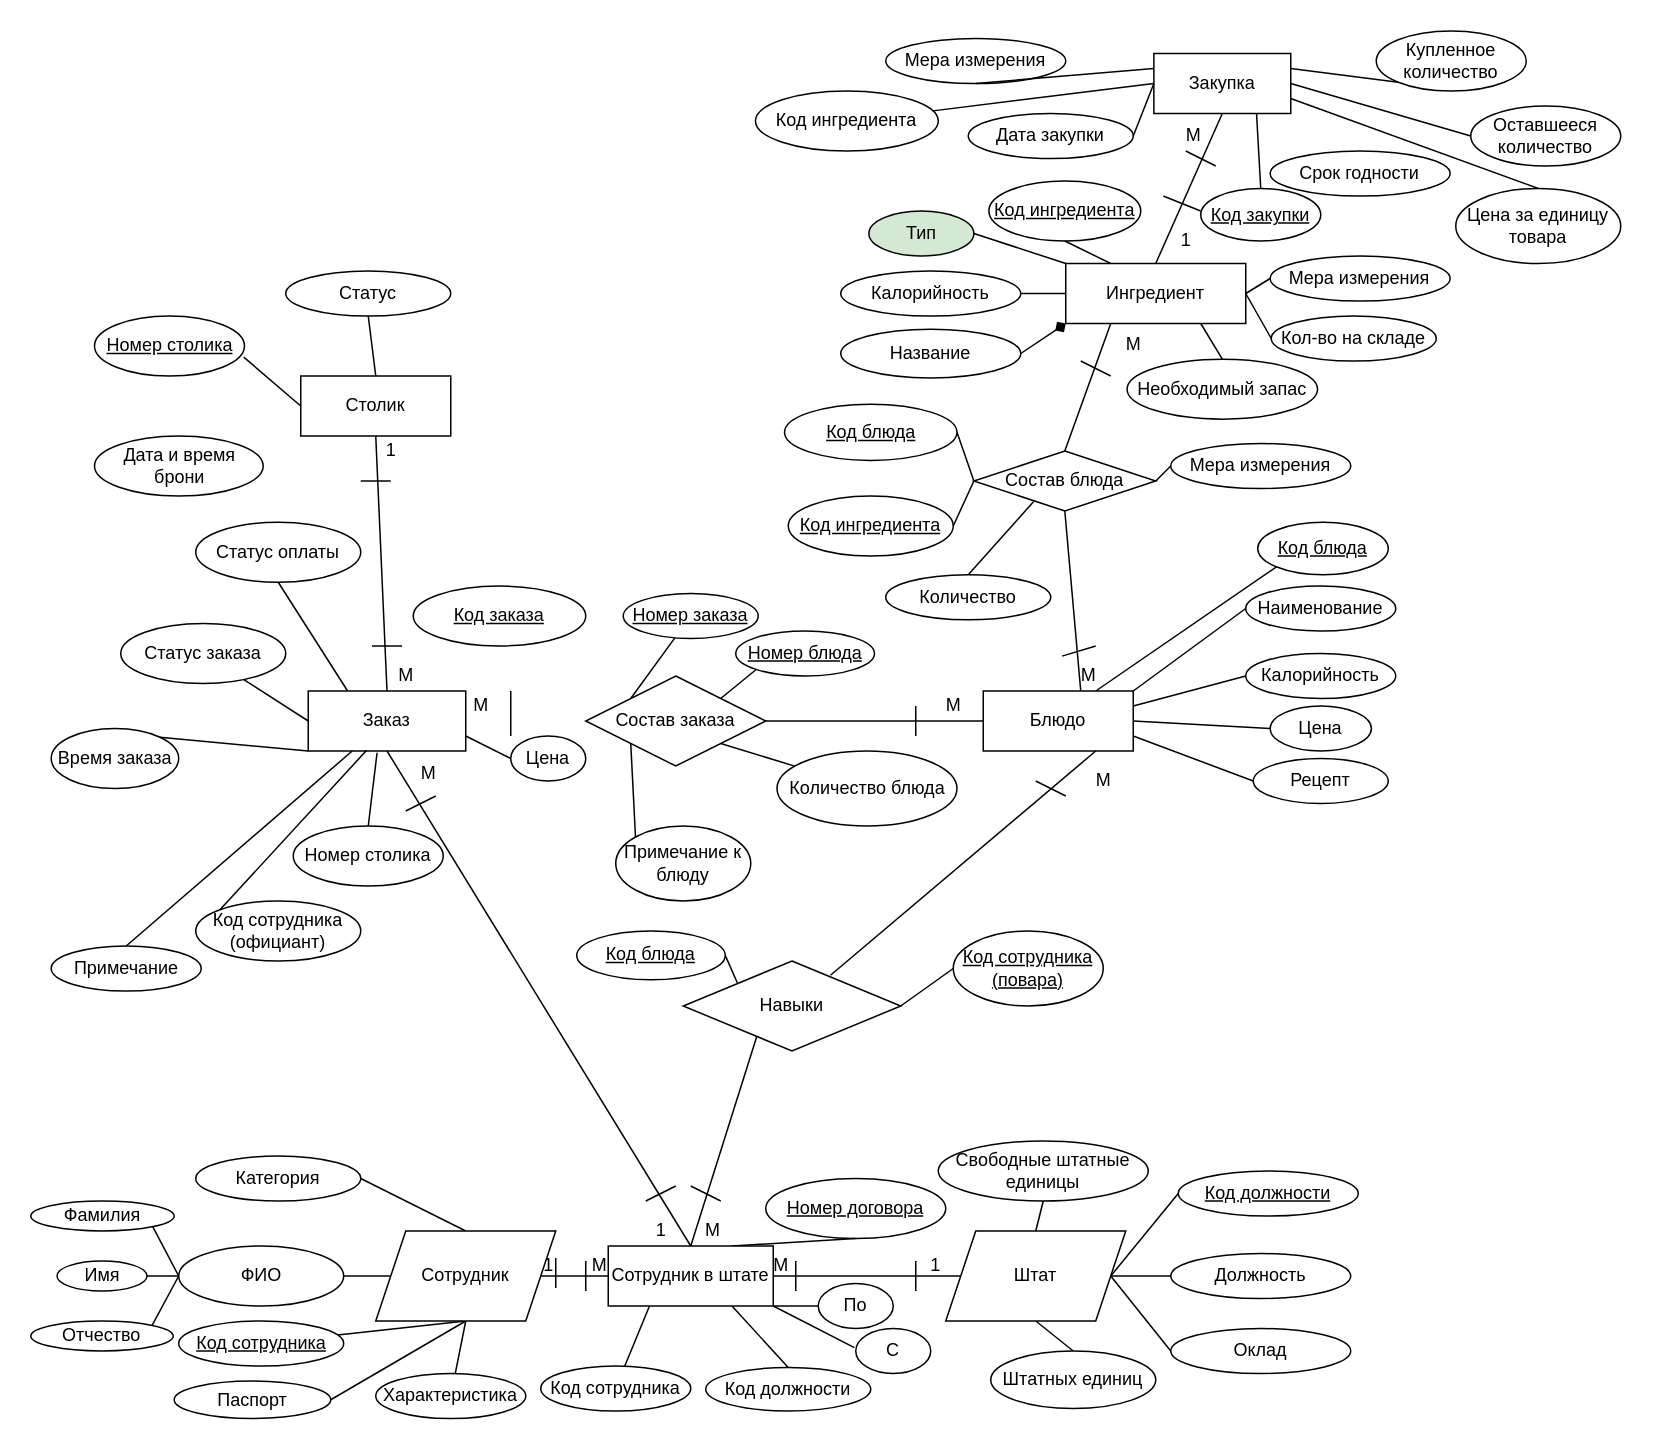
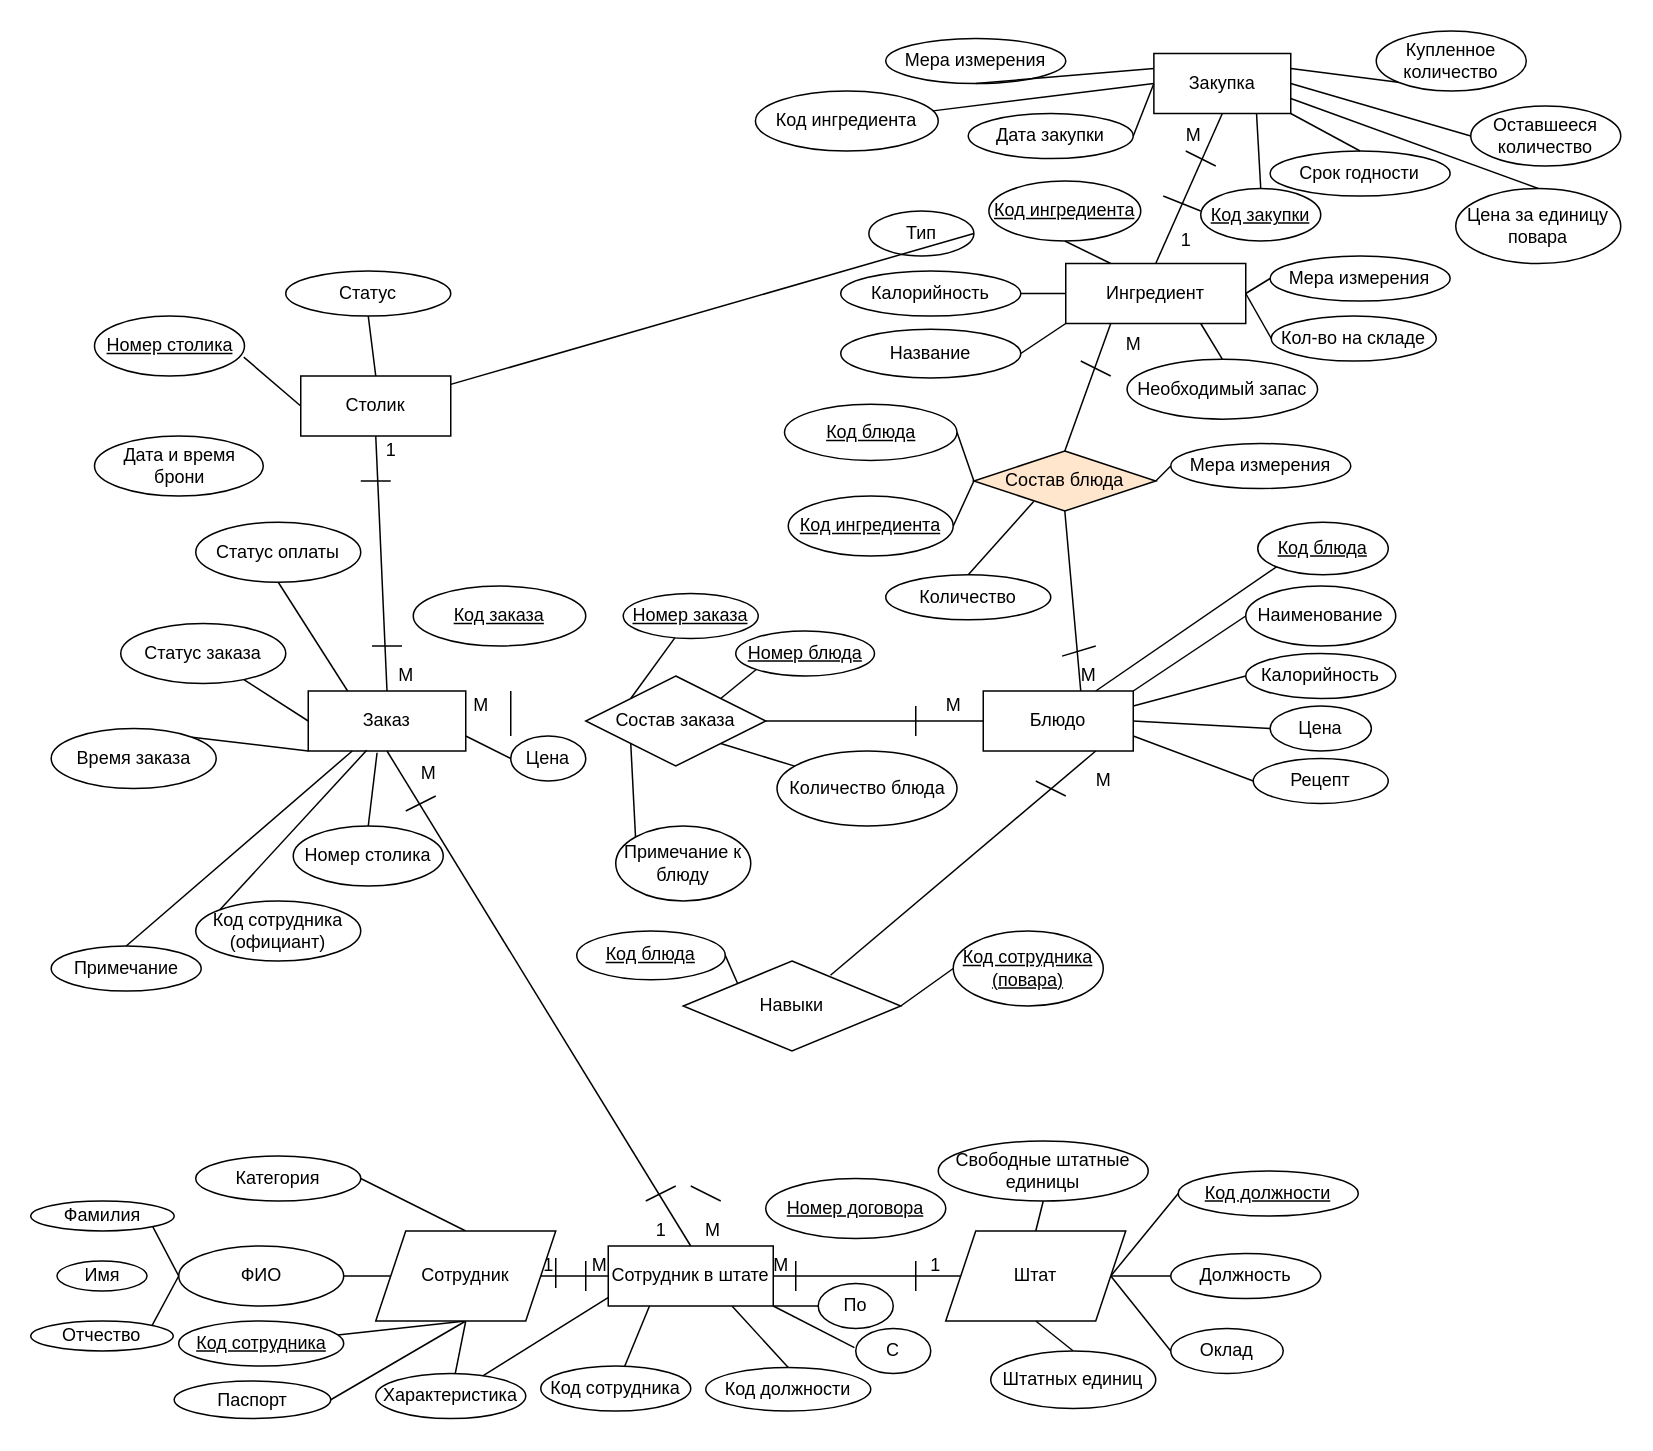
edge "Закупка" -- "Срок годности": added
node "Цена за единицу товара": label "Цена за единицу товара" -> "Цена за единицу повара"
node "Тип": fillcolor #d5e8d4 -> #ffffff
edge "Тип" -- "Ингредиент": now "Тип" -- "Столик"
edge "Название" -> "Ингредиент": arrowhead diamond -> none
node "Состав блюда": fillcolor #ffffff -> #ffe6cc
node "Наименование": size 150x45 -> 150x60
node "Время заказа": size 128x60 -> 165x60
edge "Навыки" -- "Сотрудник в штате": now "Характеристика" -- "Сотрудник в штате"
edge "Номер договора" -- "Сотрудник в штате": removed
edge "Имя" -- "ФИО": removed
node "Должность": size 180x45 -> 150x45
node "Оклад": size 180x45 -> 113x45
